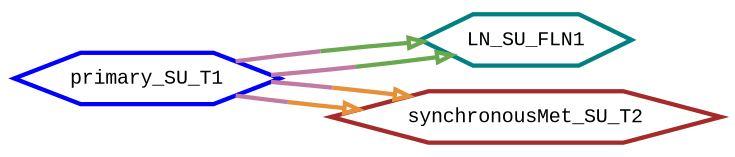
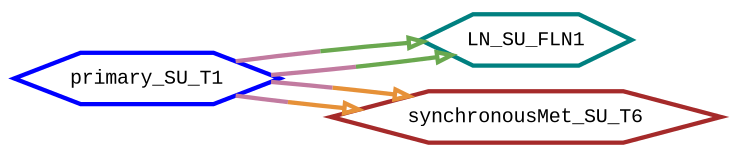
node "synchronousMet_SU_T2": label "synchronousMet_SU_T2" -> "synchronousMet_SU_T6"
